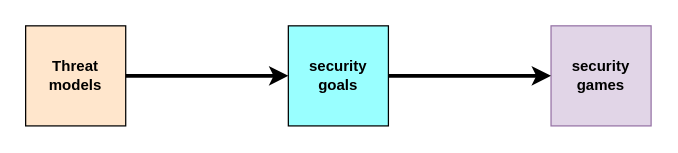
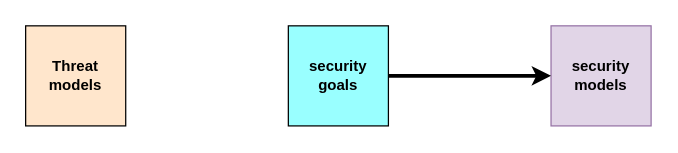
edge "Threat models" -> "security goals": removed
node "security games": label "security games" -> "security models"
